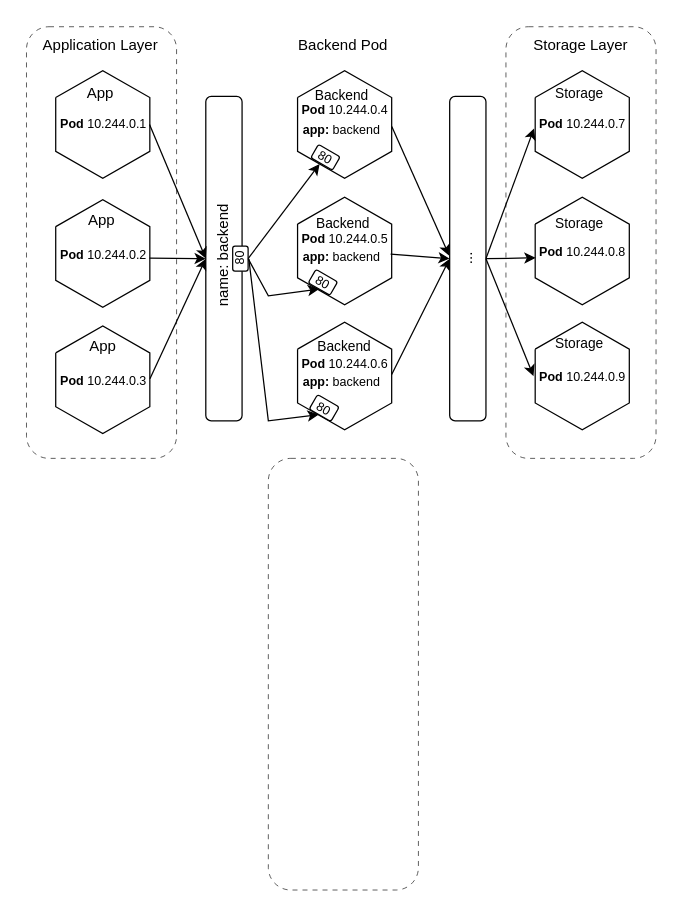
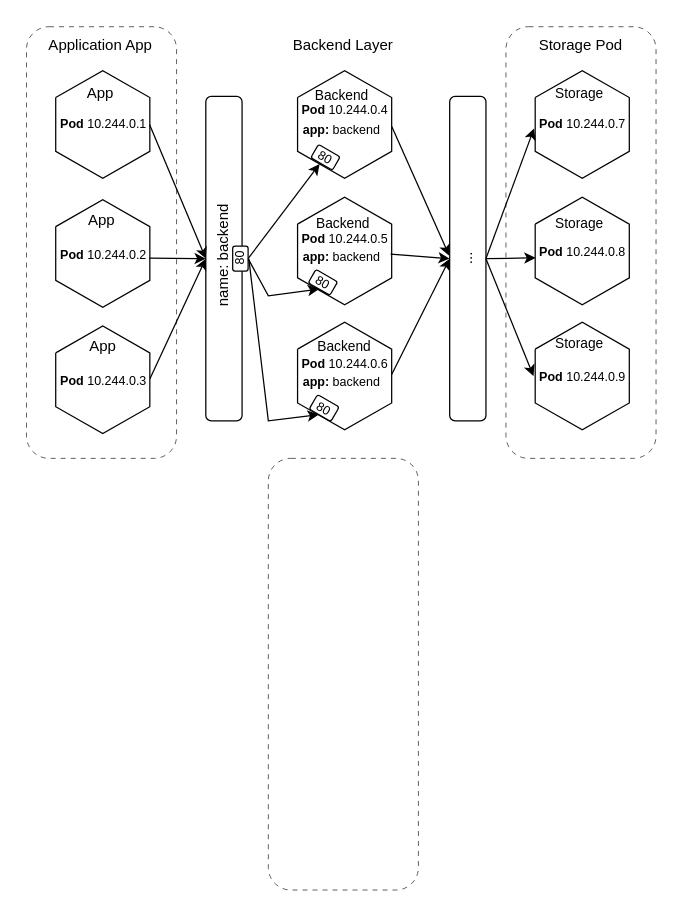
node "Application Layer": label "Application Layer" -> "Application App"
node "Backend Pod": label "Backend Pod" -> "Backend Layer"
node "Storage Layer": label "Storage Layer" -> "Storage Pod"
